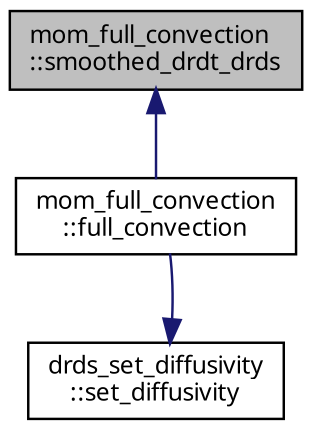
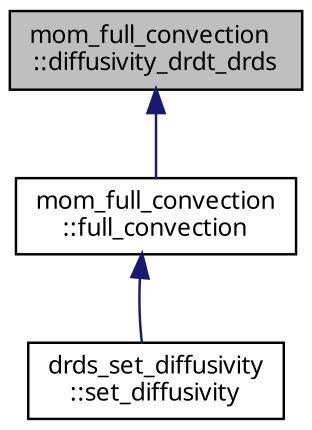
node "mom_full_convection ::smoothed_drdt_drds": label "mom_full_convection ::smoothed_drdt_drds" -> "mom_full_convection ::diffusivity_drdt_drds"
edge "mom_full_convection ::full_convection" -> "drds_set_diffusivity ::set_diffusivity": reversed
